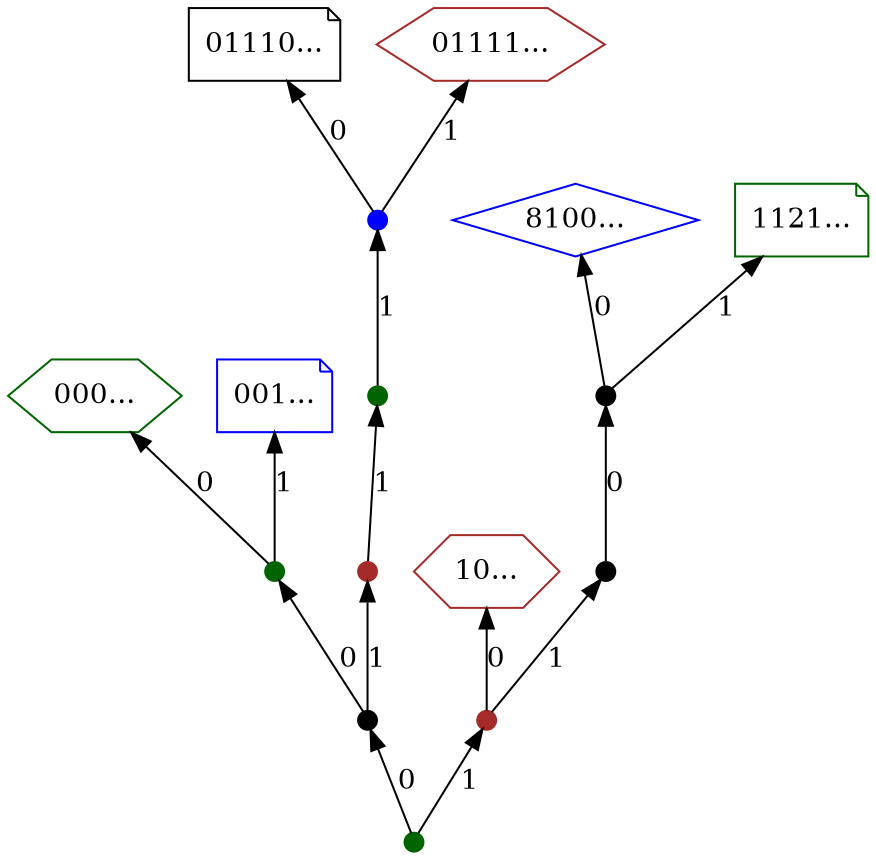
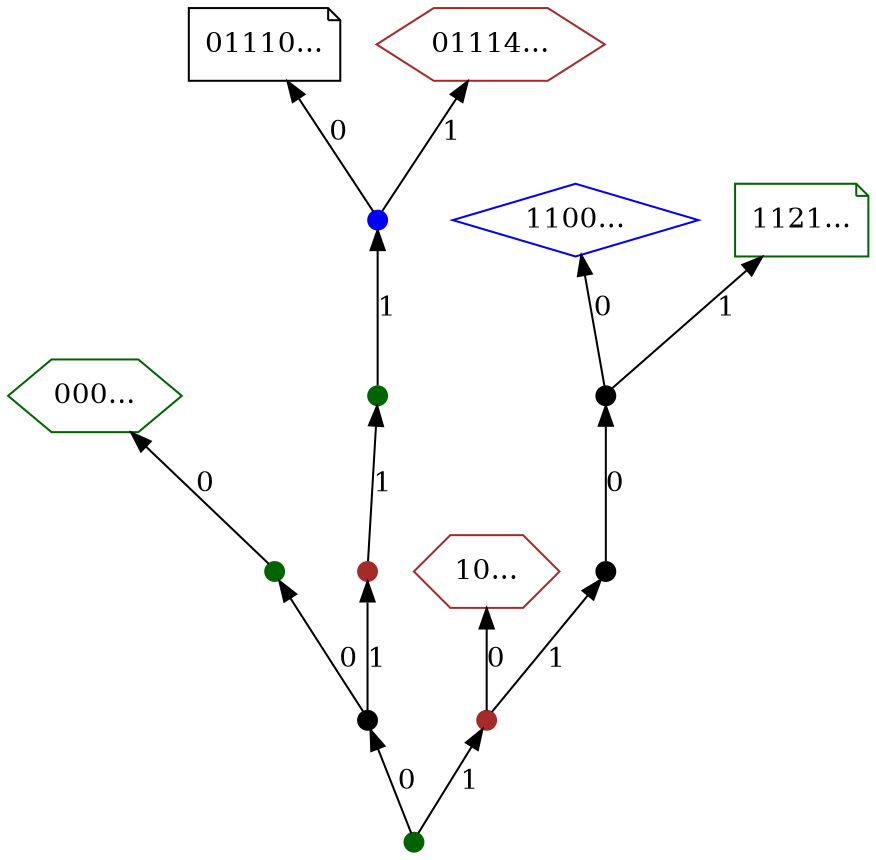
node "01111...": label "01111..." -> "01114..."
node "8100...": label "8100..." -> "1100..."
node "001...": removed
